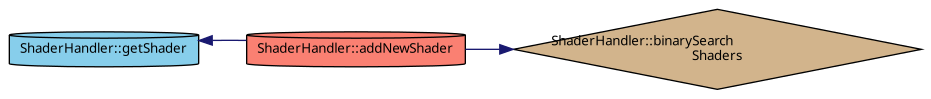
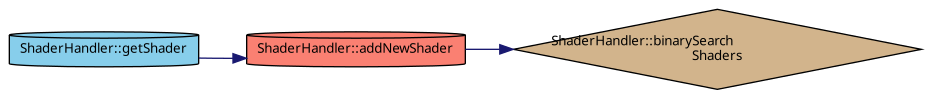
edge "ShaderHandler::addNewShader" -> "ShaderHandler::getShader": reversed
